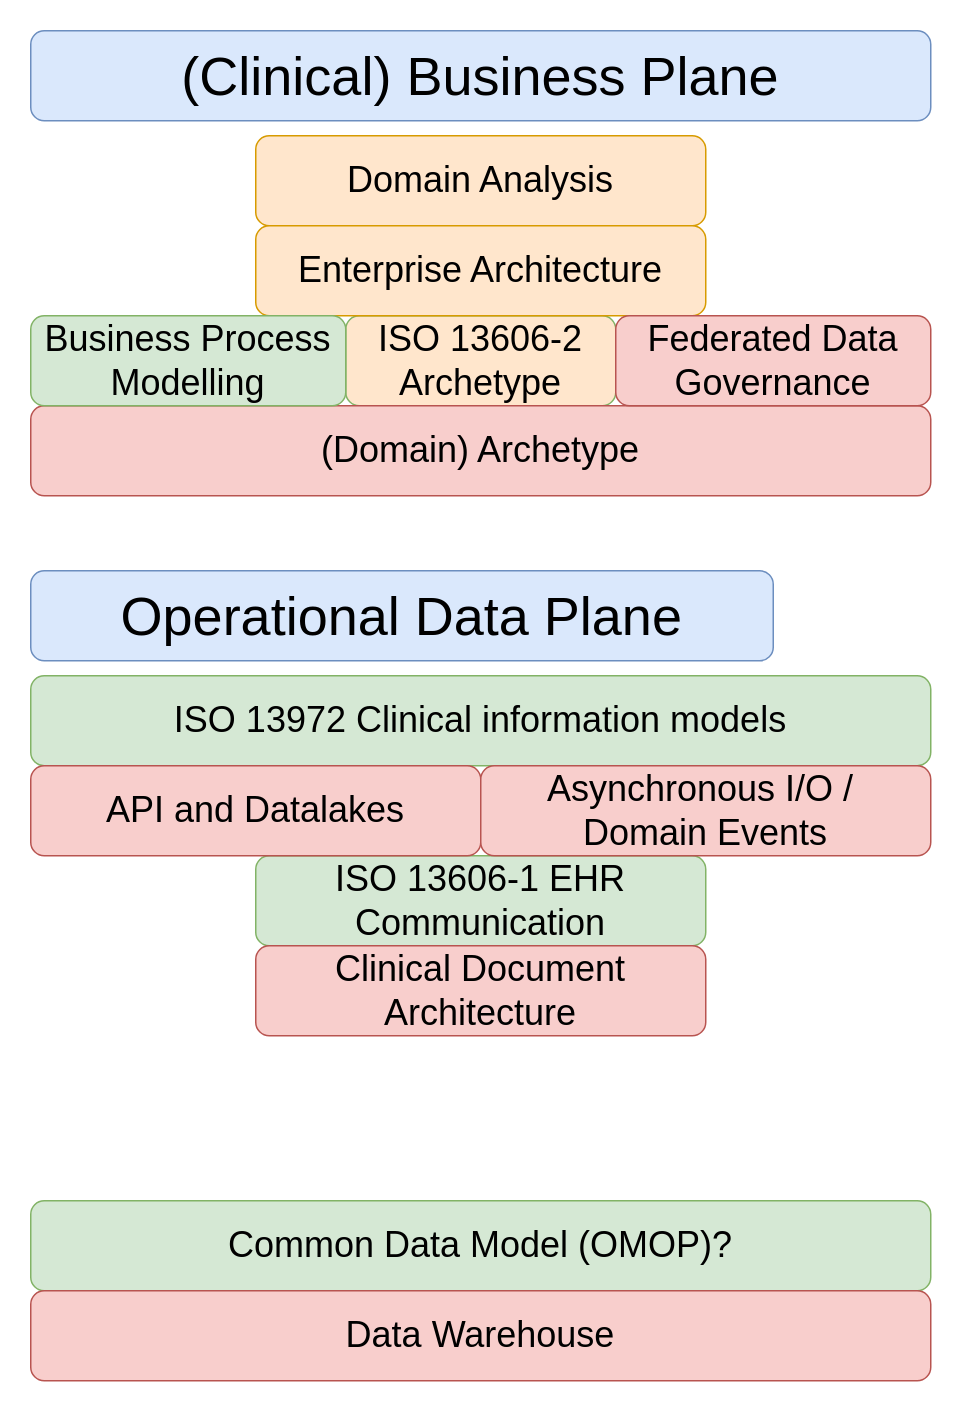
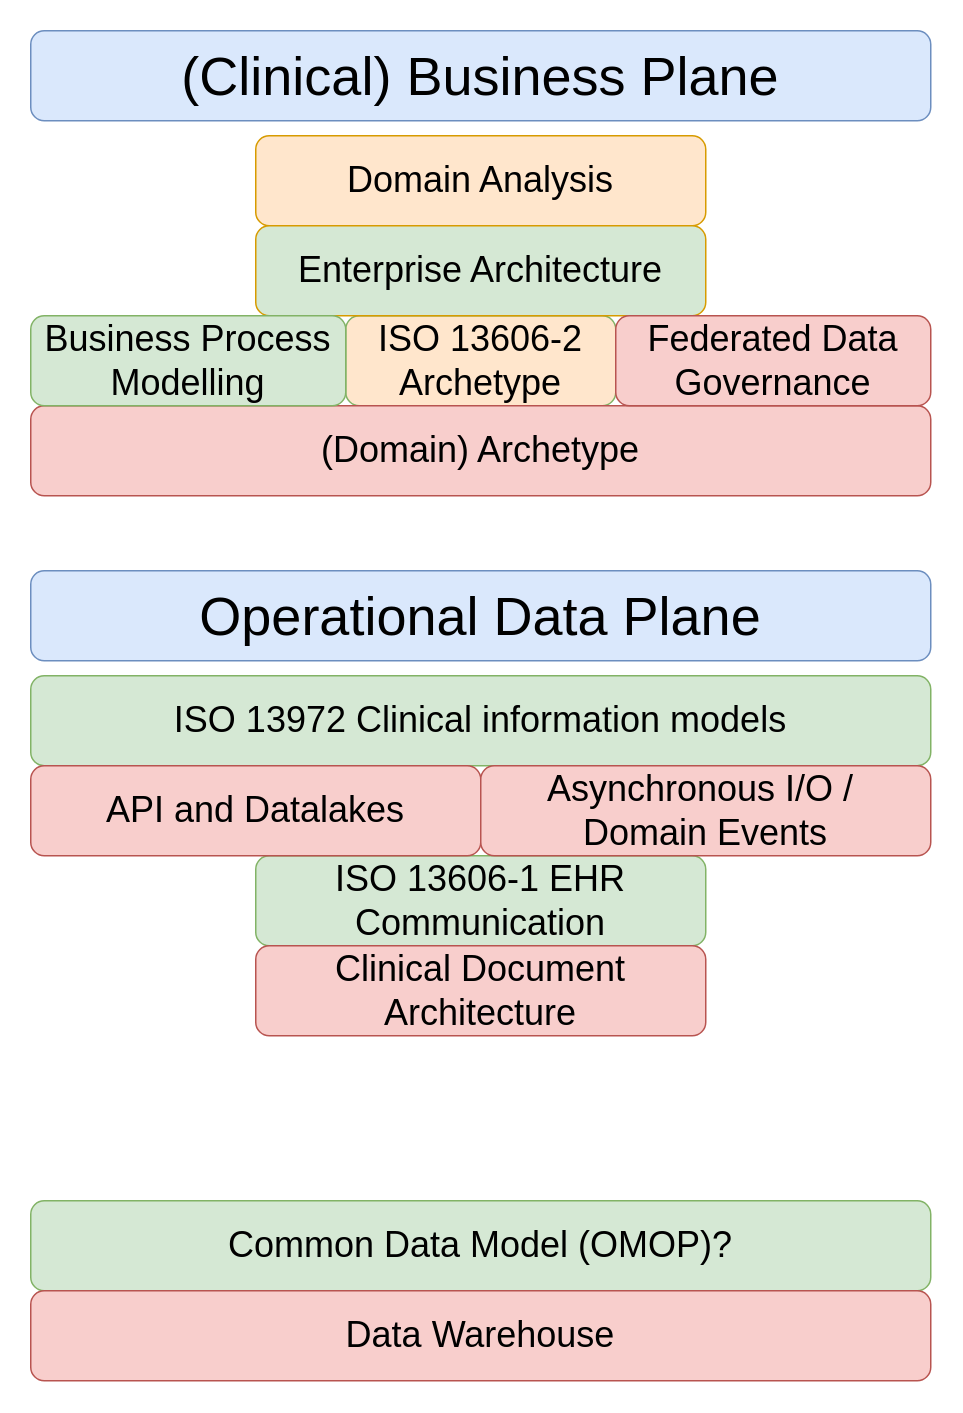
node "Enterprise Architecture": fillcolor #ffe6cc -> #d5e8d4
node "Operational Data Plane": size 743x90 -> 900x90
